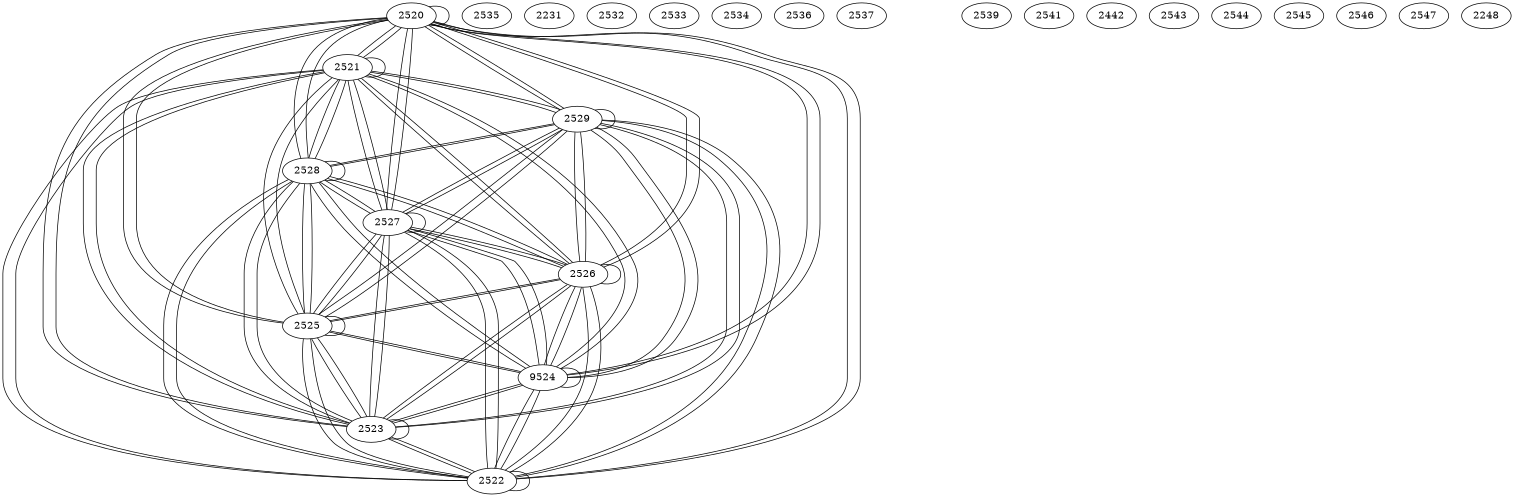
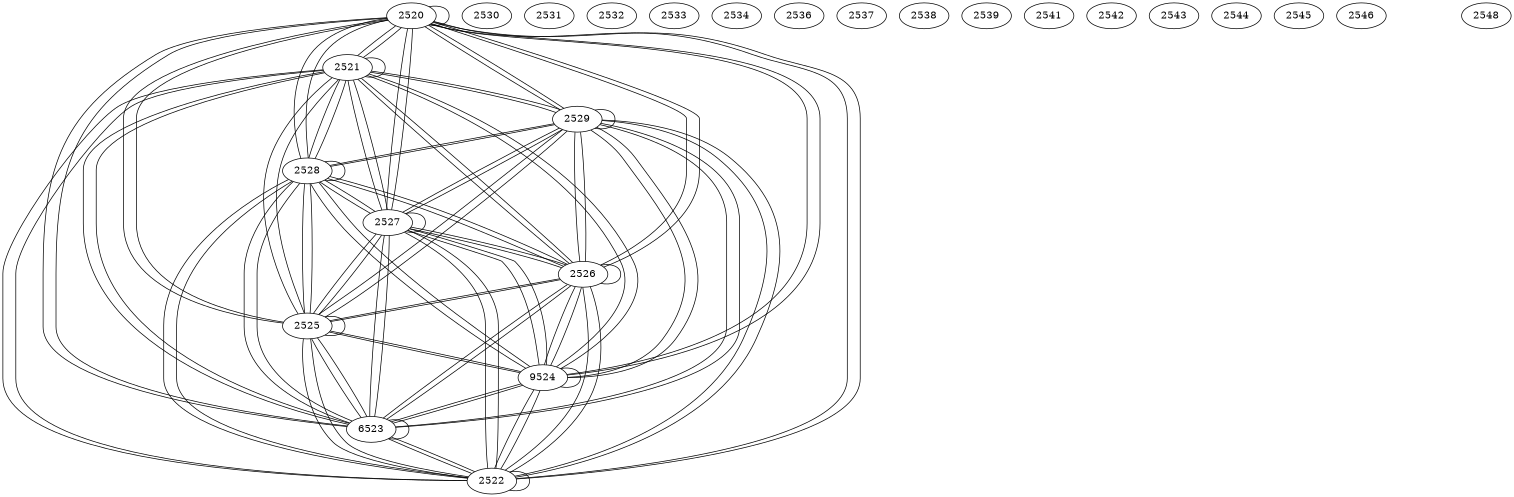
node "2535": label "2535" -> "2530"
node "2231": label "2231" -> "2531"
node "2538": added
node "2442": label "2442" -> "2542"
node "2547": removed
node "2248": label "2248" -> "2548"
node "2523": label "2523" -> "6523"
